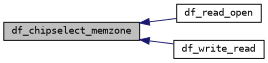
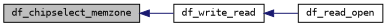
edge "df_read_open" -> "df_chipselect_memzone": now "df_read_open" -> "df_write_read"
